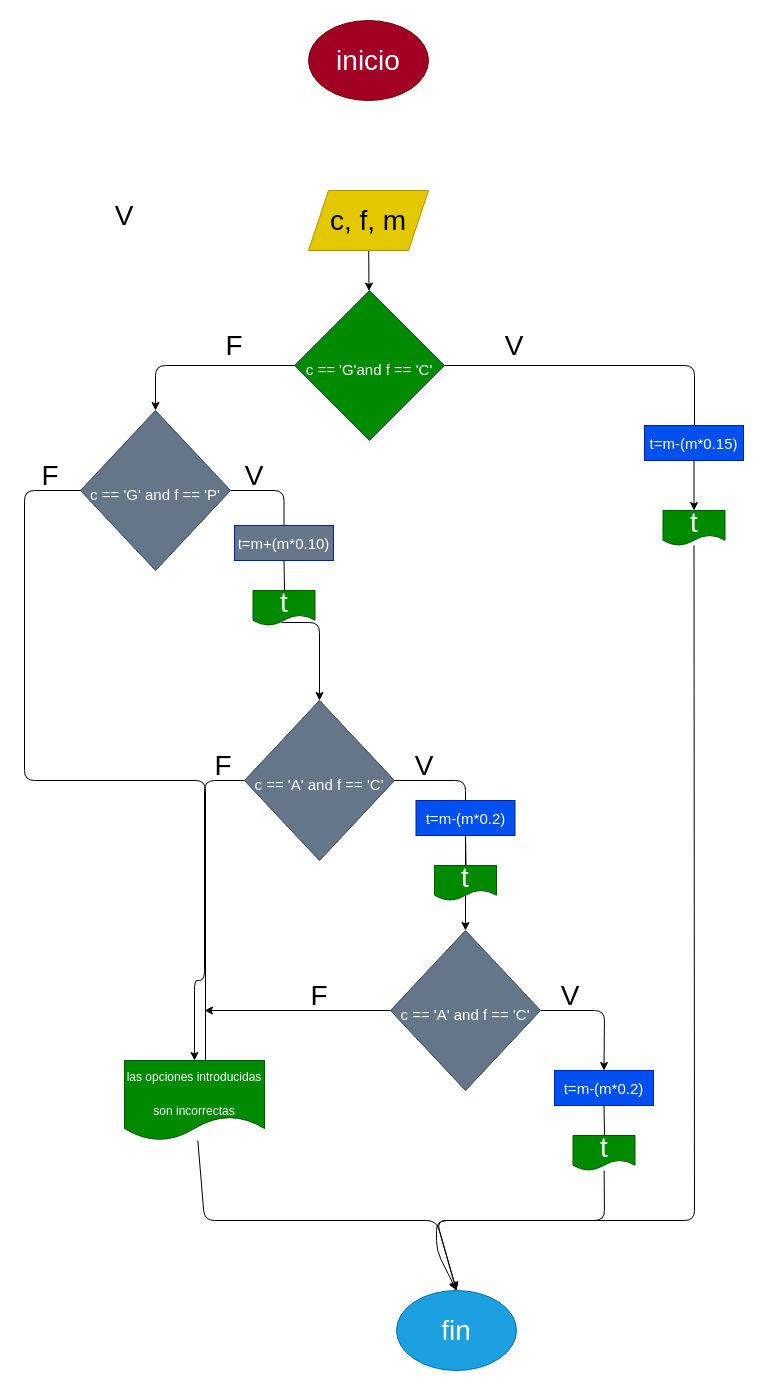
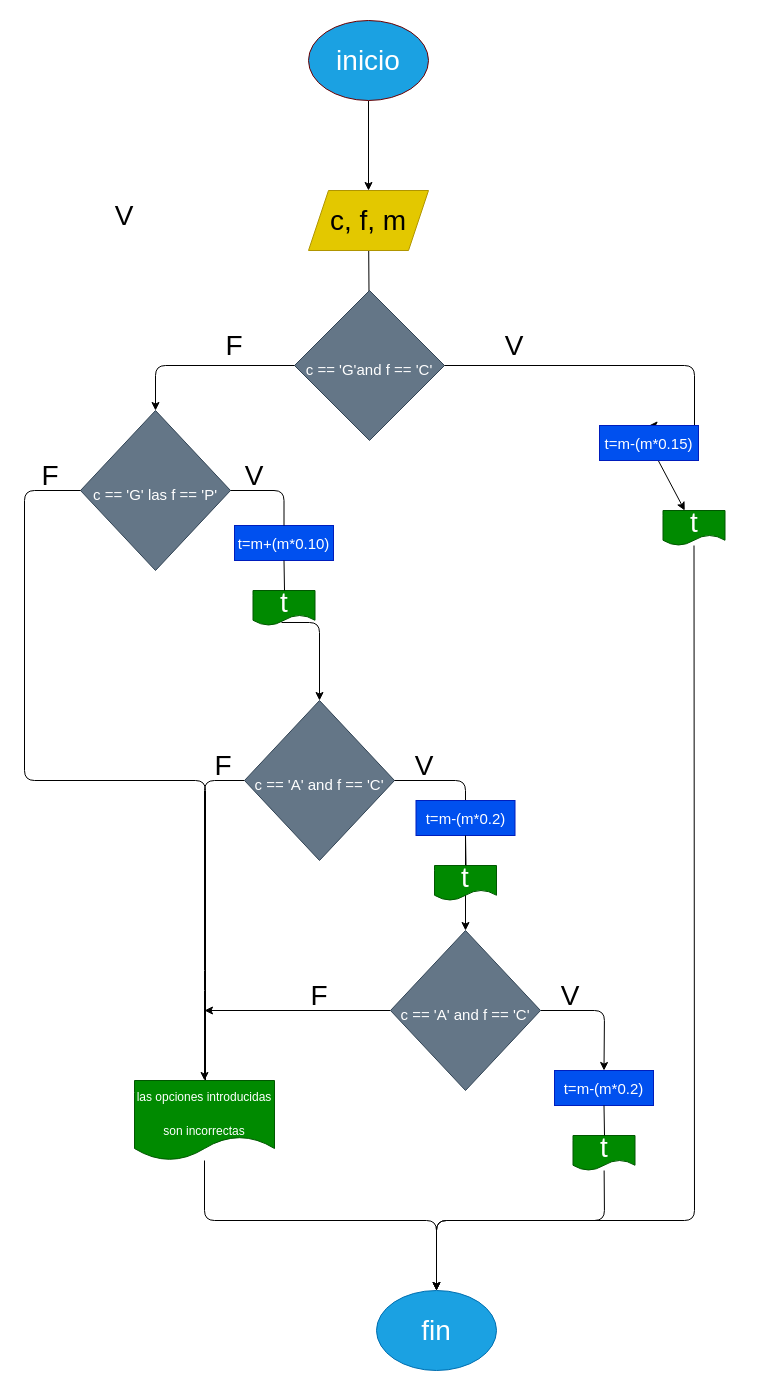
node "inicio": fillcolor #a20025 -> #1ba1e2
edge "inicio" -> "c, f, m": added
edge "c, f, m" -> "c == 'G'and f == 'C'": arrowhead classic -> none
node "c == 'G'and f == 'C'": fillcolor #008a00 -> #647687
node "t=m-(m*0.15)": moved (694, 443) -> (649, 443)
node "c == 'G' and f == 'P'": label "c == 'G' and f == 'P'" -> "c == 'G' las f == 'P'"
node "t=m+(m*0.10)": fillcolor #647687 -> #0050ef
node "las opciones introducidas son incorrectas": moved (195, 1101) -> (205, 1121)
node "fin": moved (457, 1331) -> (437, 1331)
